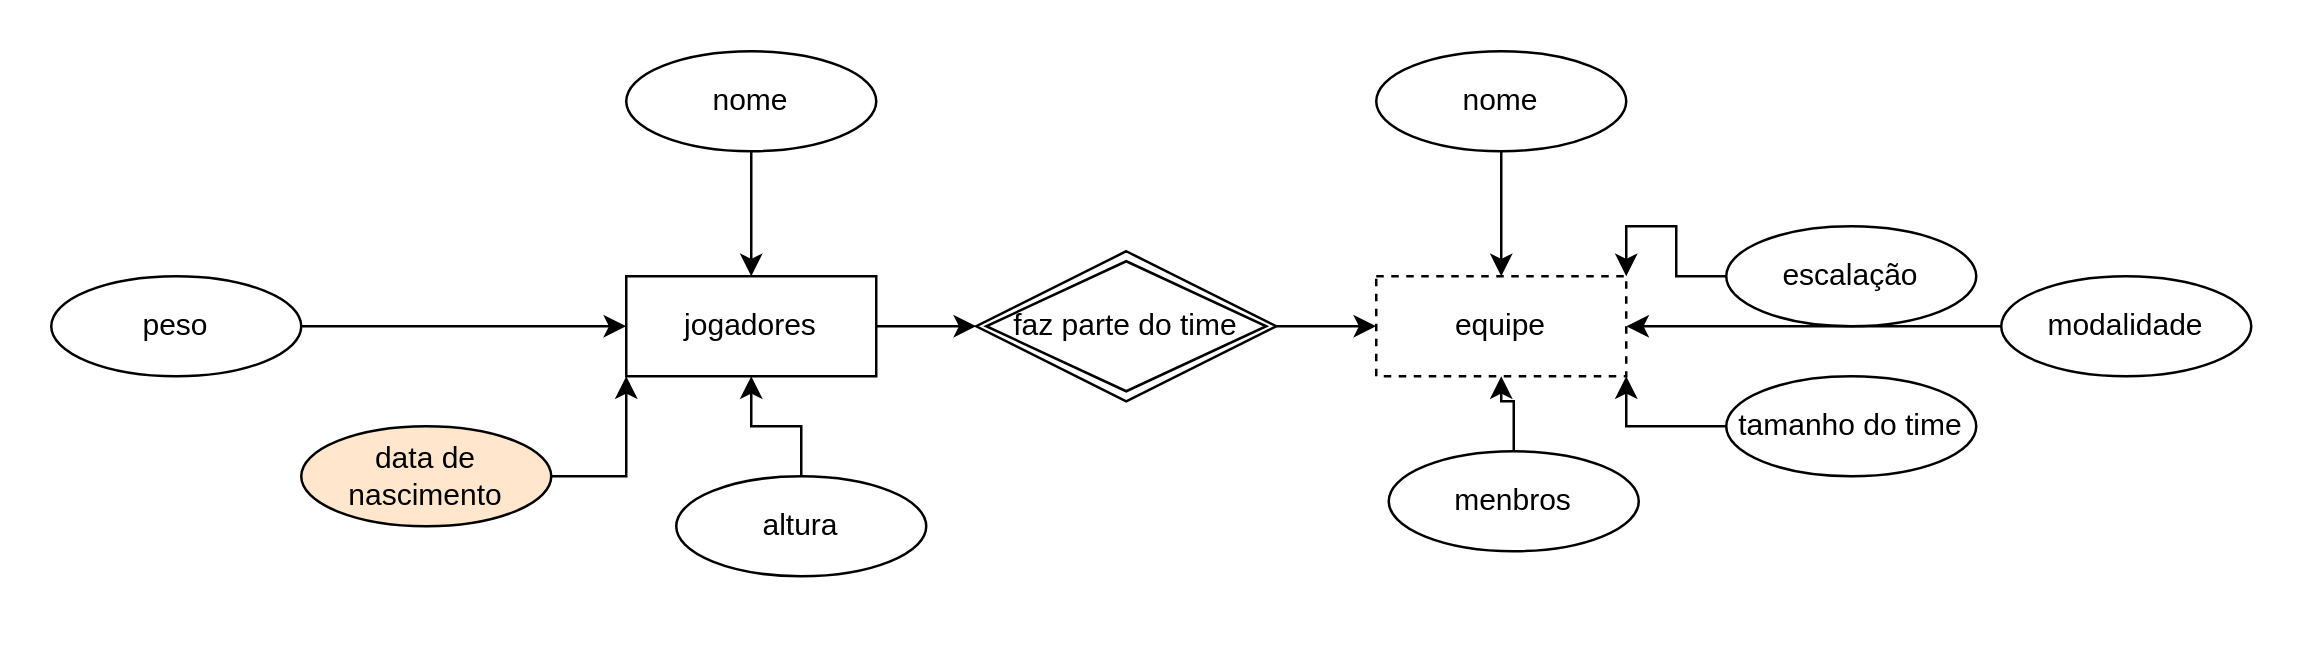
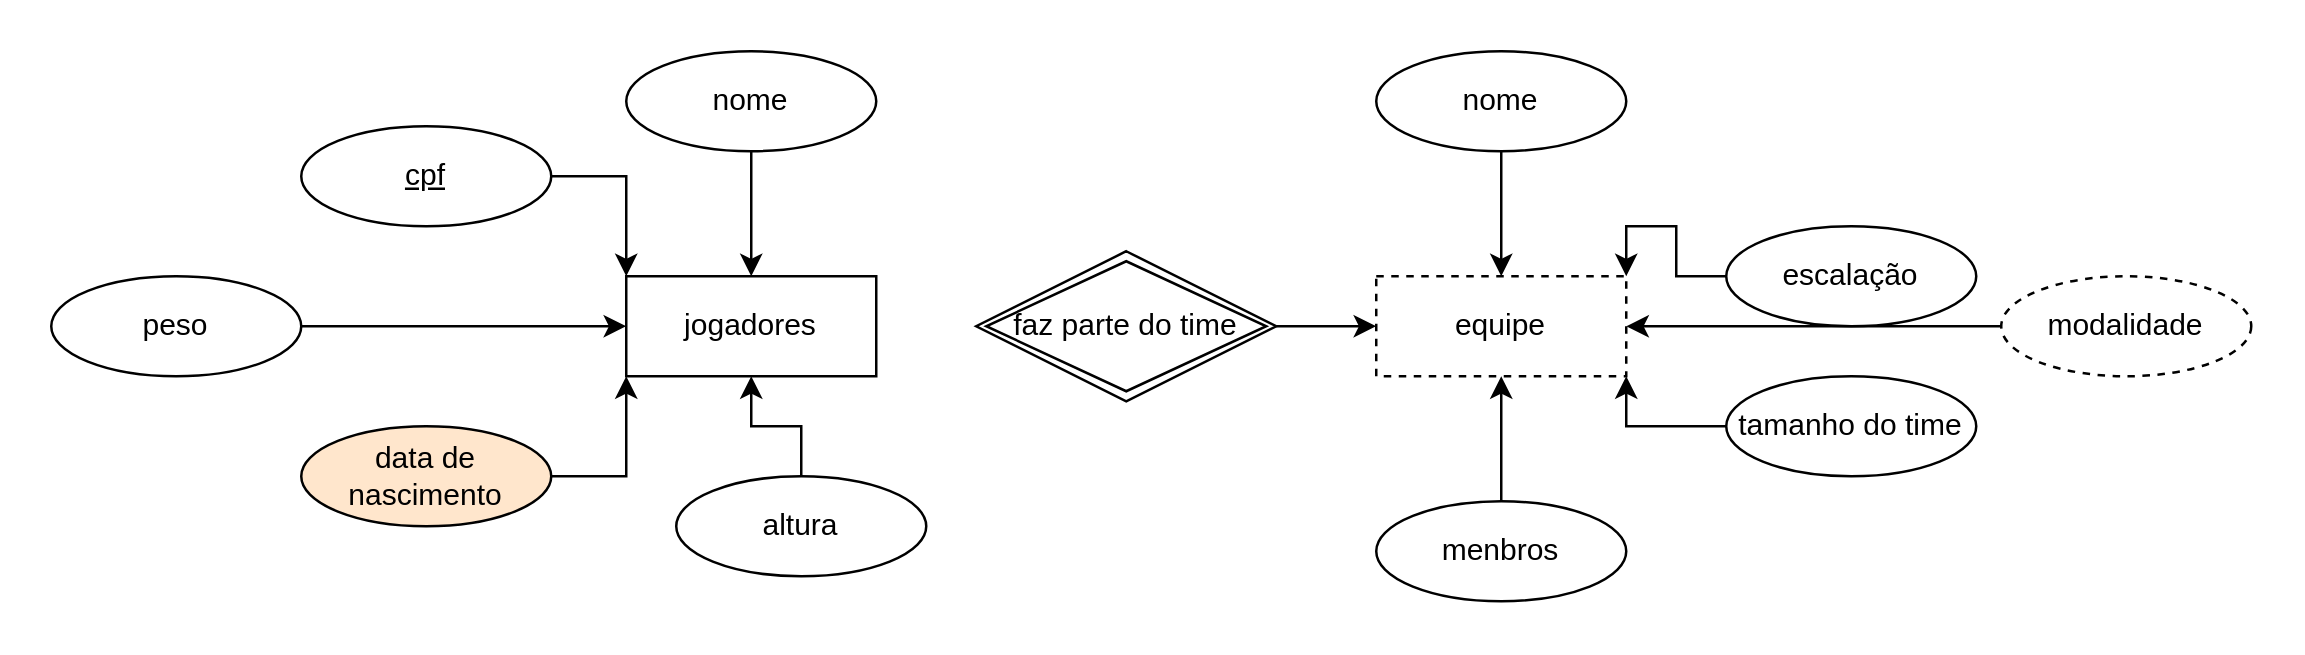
node "cpf": added
edge "cpf" -> "jogadores": added
edge "jogadores" -> "faz parte do time": removed
node "modalidade": style solid -> dashed
node "menbros": moved (1514, 501) -> (1501, 551)
